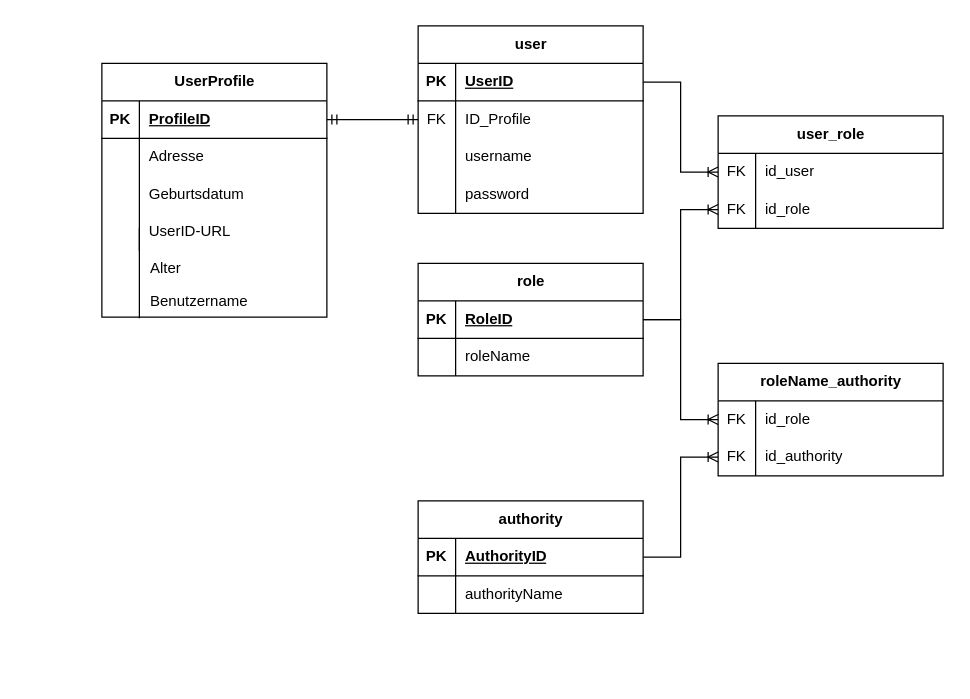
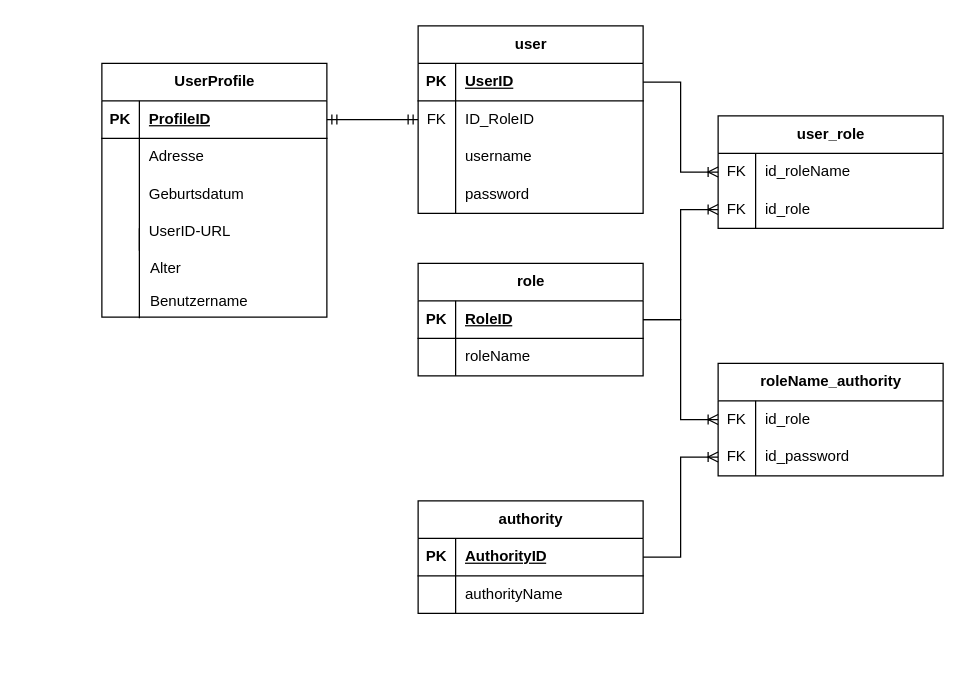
node "ID_Profile": label "ID_Profile" -> "ID_RoleID"
node "id_user": label "id_user" -> "id_roleName"
node "id_authority": label "id_authority" -> "id_password"
